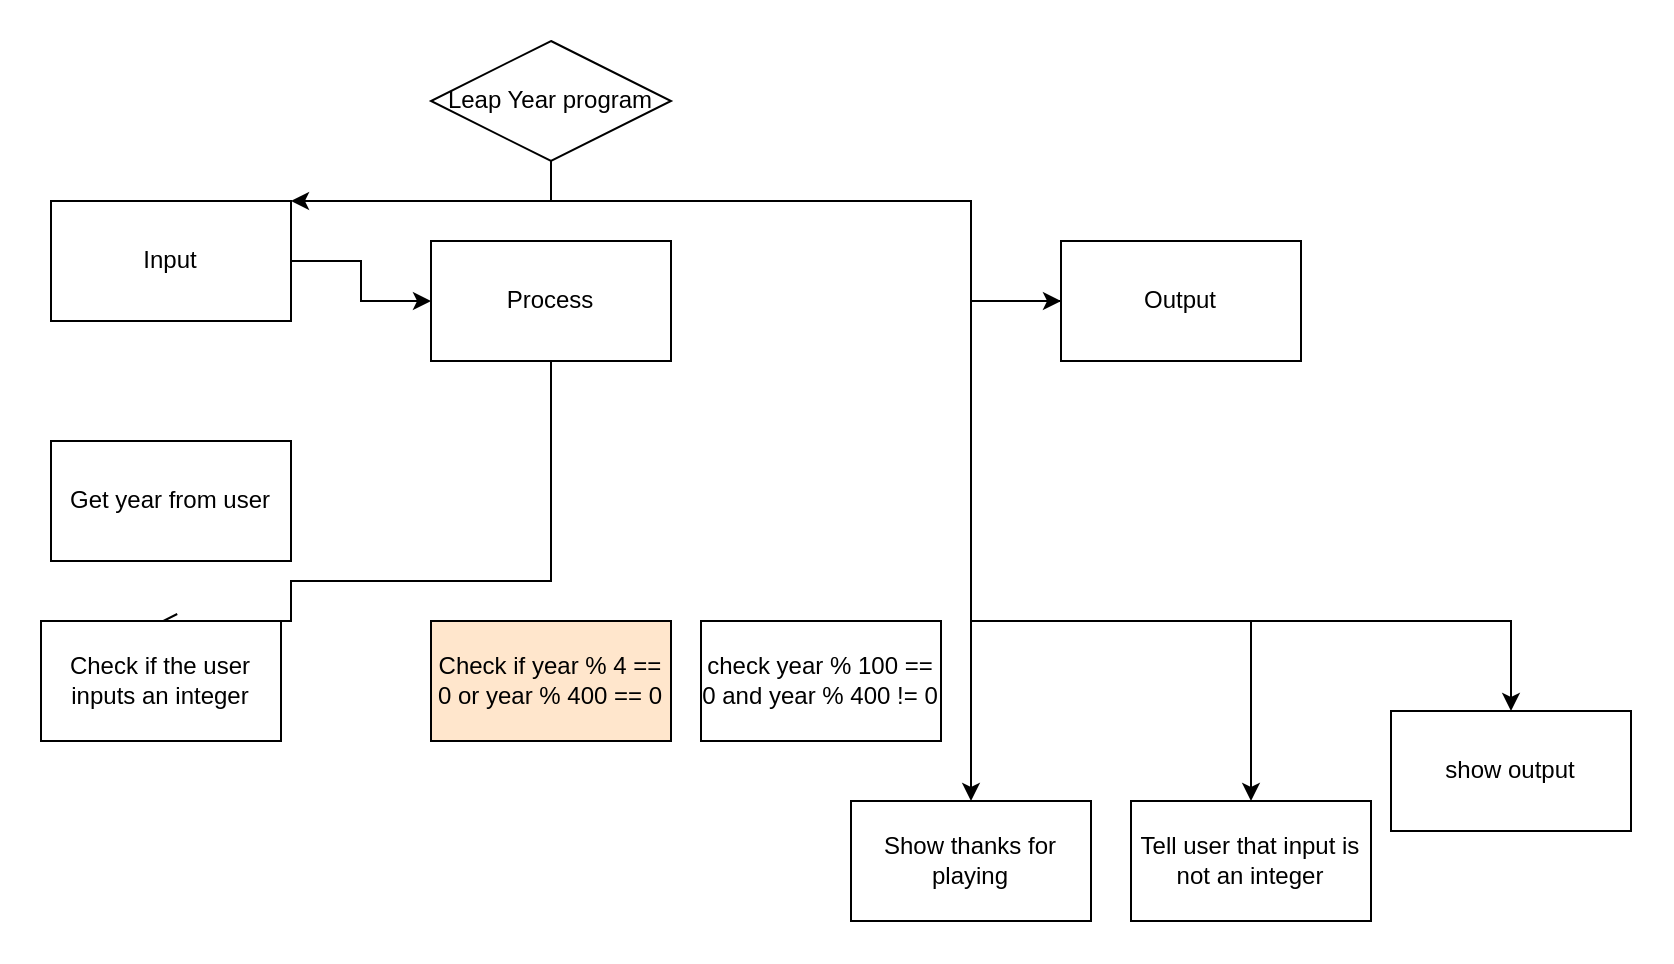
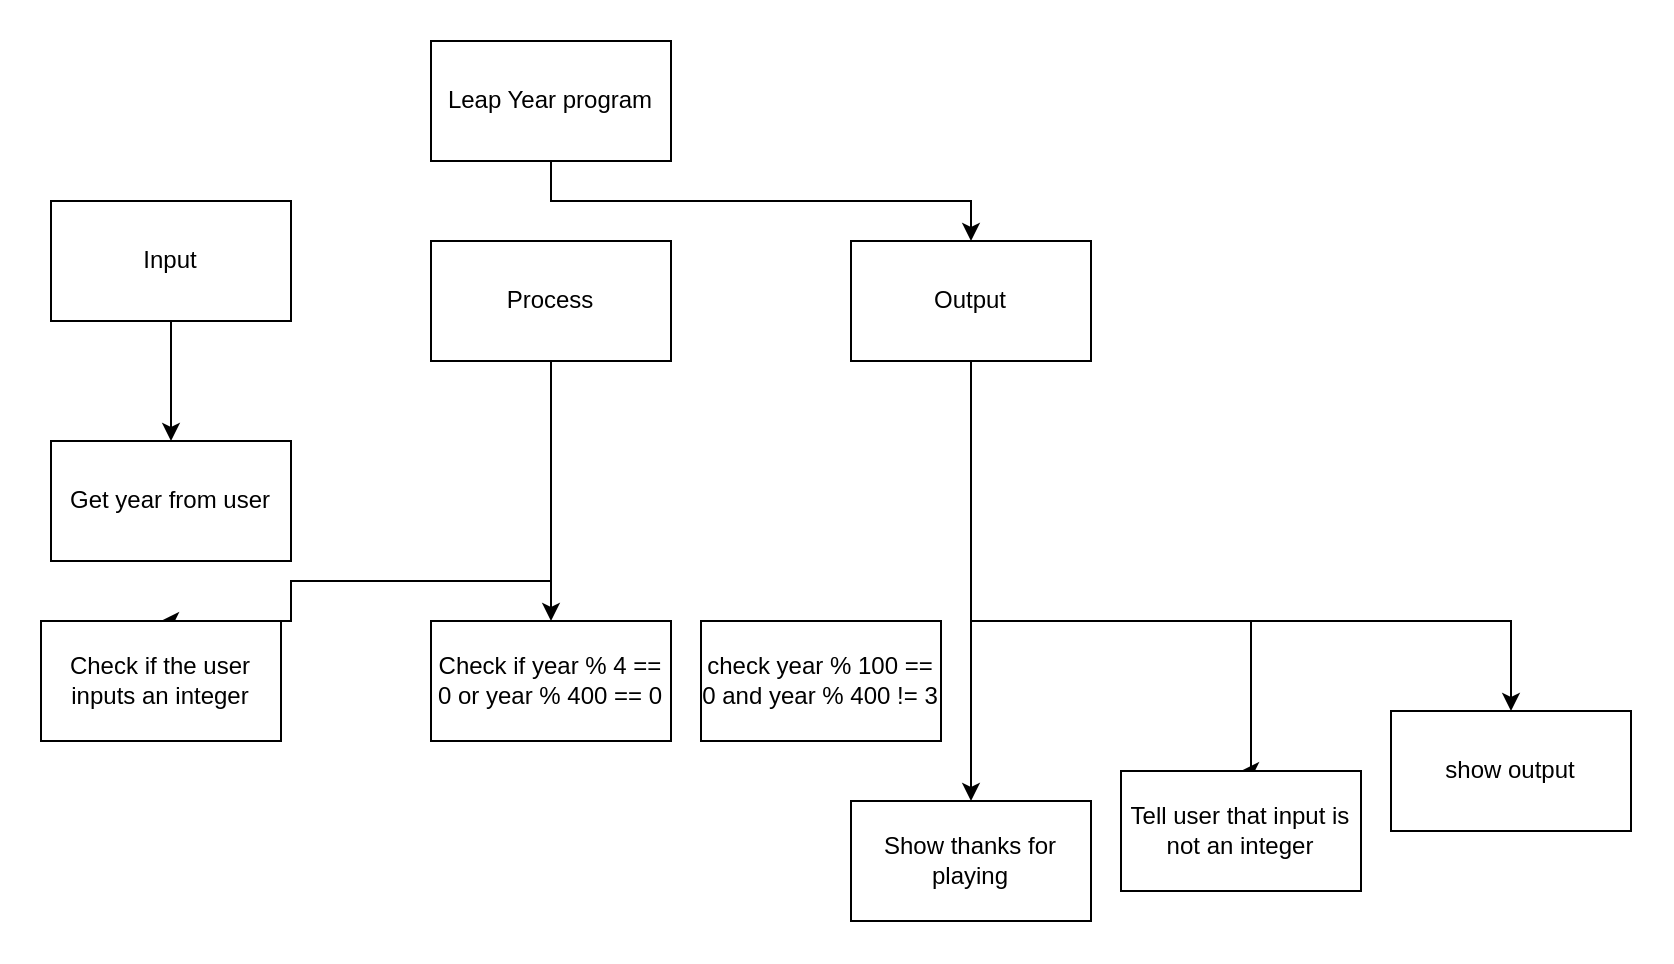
node "Leap Year program": shape diamond -> rectangle
edge "Leap Year program" -> "Input": removed
edge "Input" -> "Process": now "Input" -> "Get year from user"
node "Output": moved (1181, 301) -> (971, 301)
edge "Process" -> "Check if year % 4 == 0 or year % 400 == 0": added
edge "Process" -> "Check if the user inputs an integer": arrowhead open -> classic
node "Check if year % 4 == 0 or year % 400 == 0": fillcolor #ffe6cc -> #ffffff
node "check year % 100 == 0 and year % 400 != 0": label "check year % 100 == 0 and year % 400 != 0" -> "check year % 100 == 0 and year % 400 != 3"
node "Tell user that input is not an integer": moved (1251, 861) -> (1241, 831)
